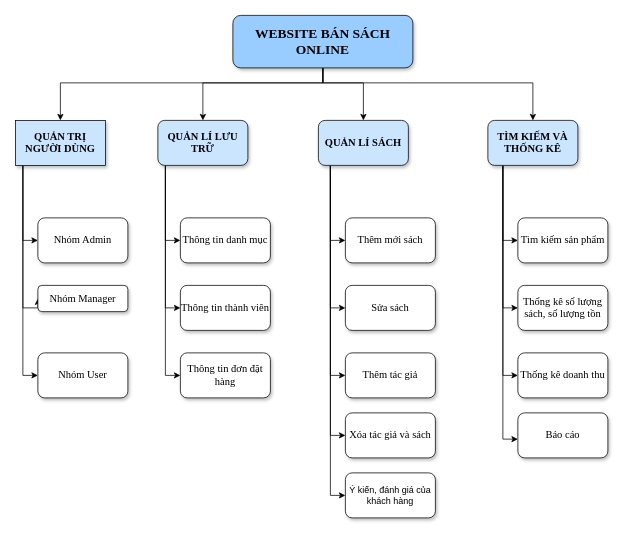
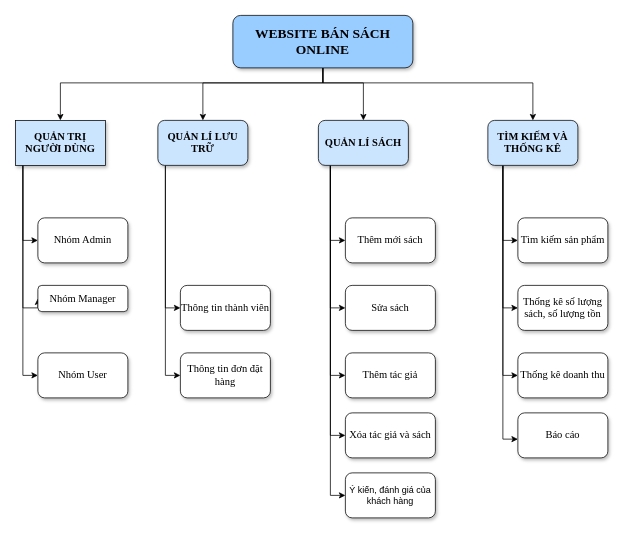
edge "QUẢN LÍ LƯU TRỮ" -> "Thông tin danh mục": removed
node "Thông tin danh mục": removed
